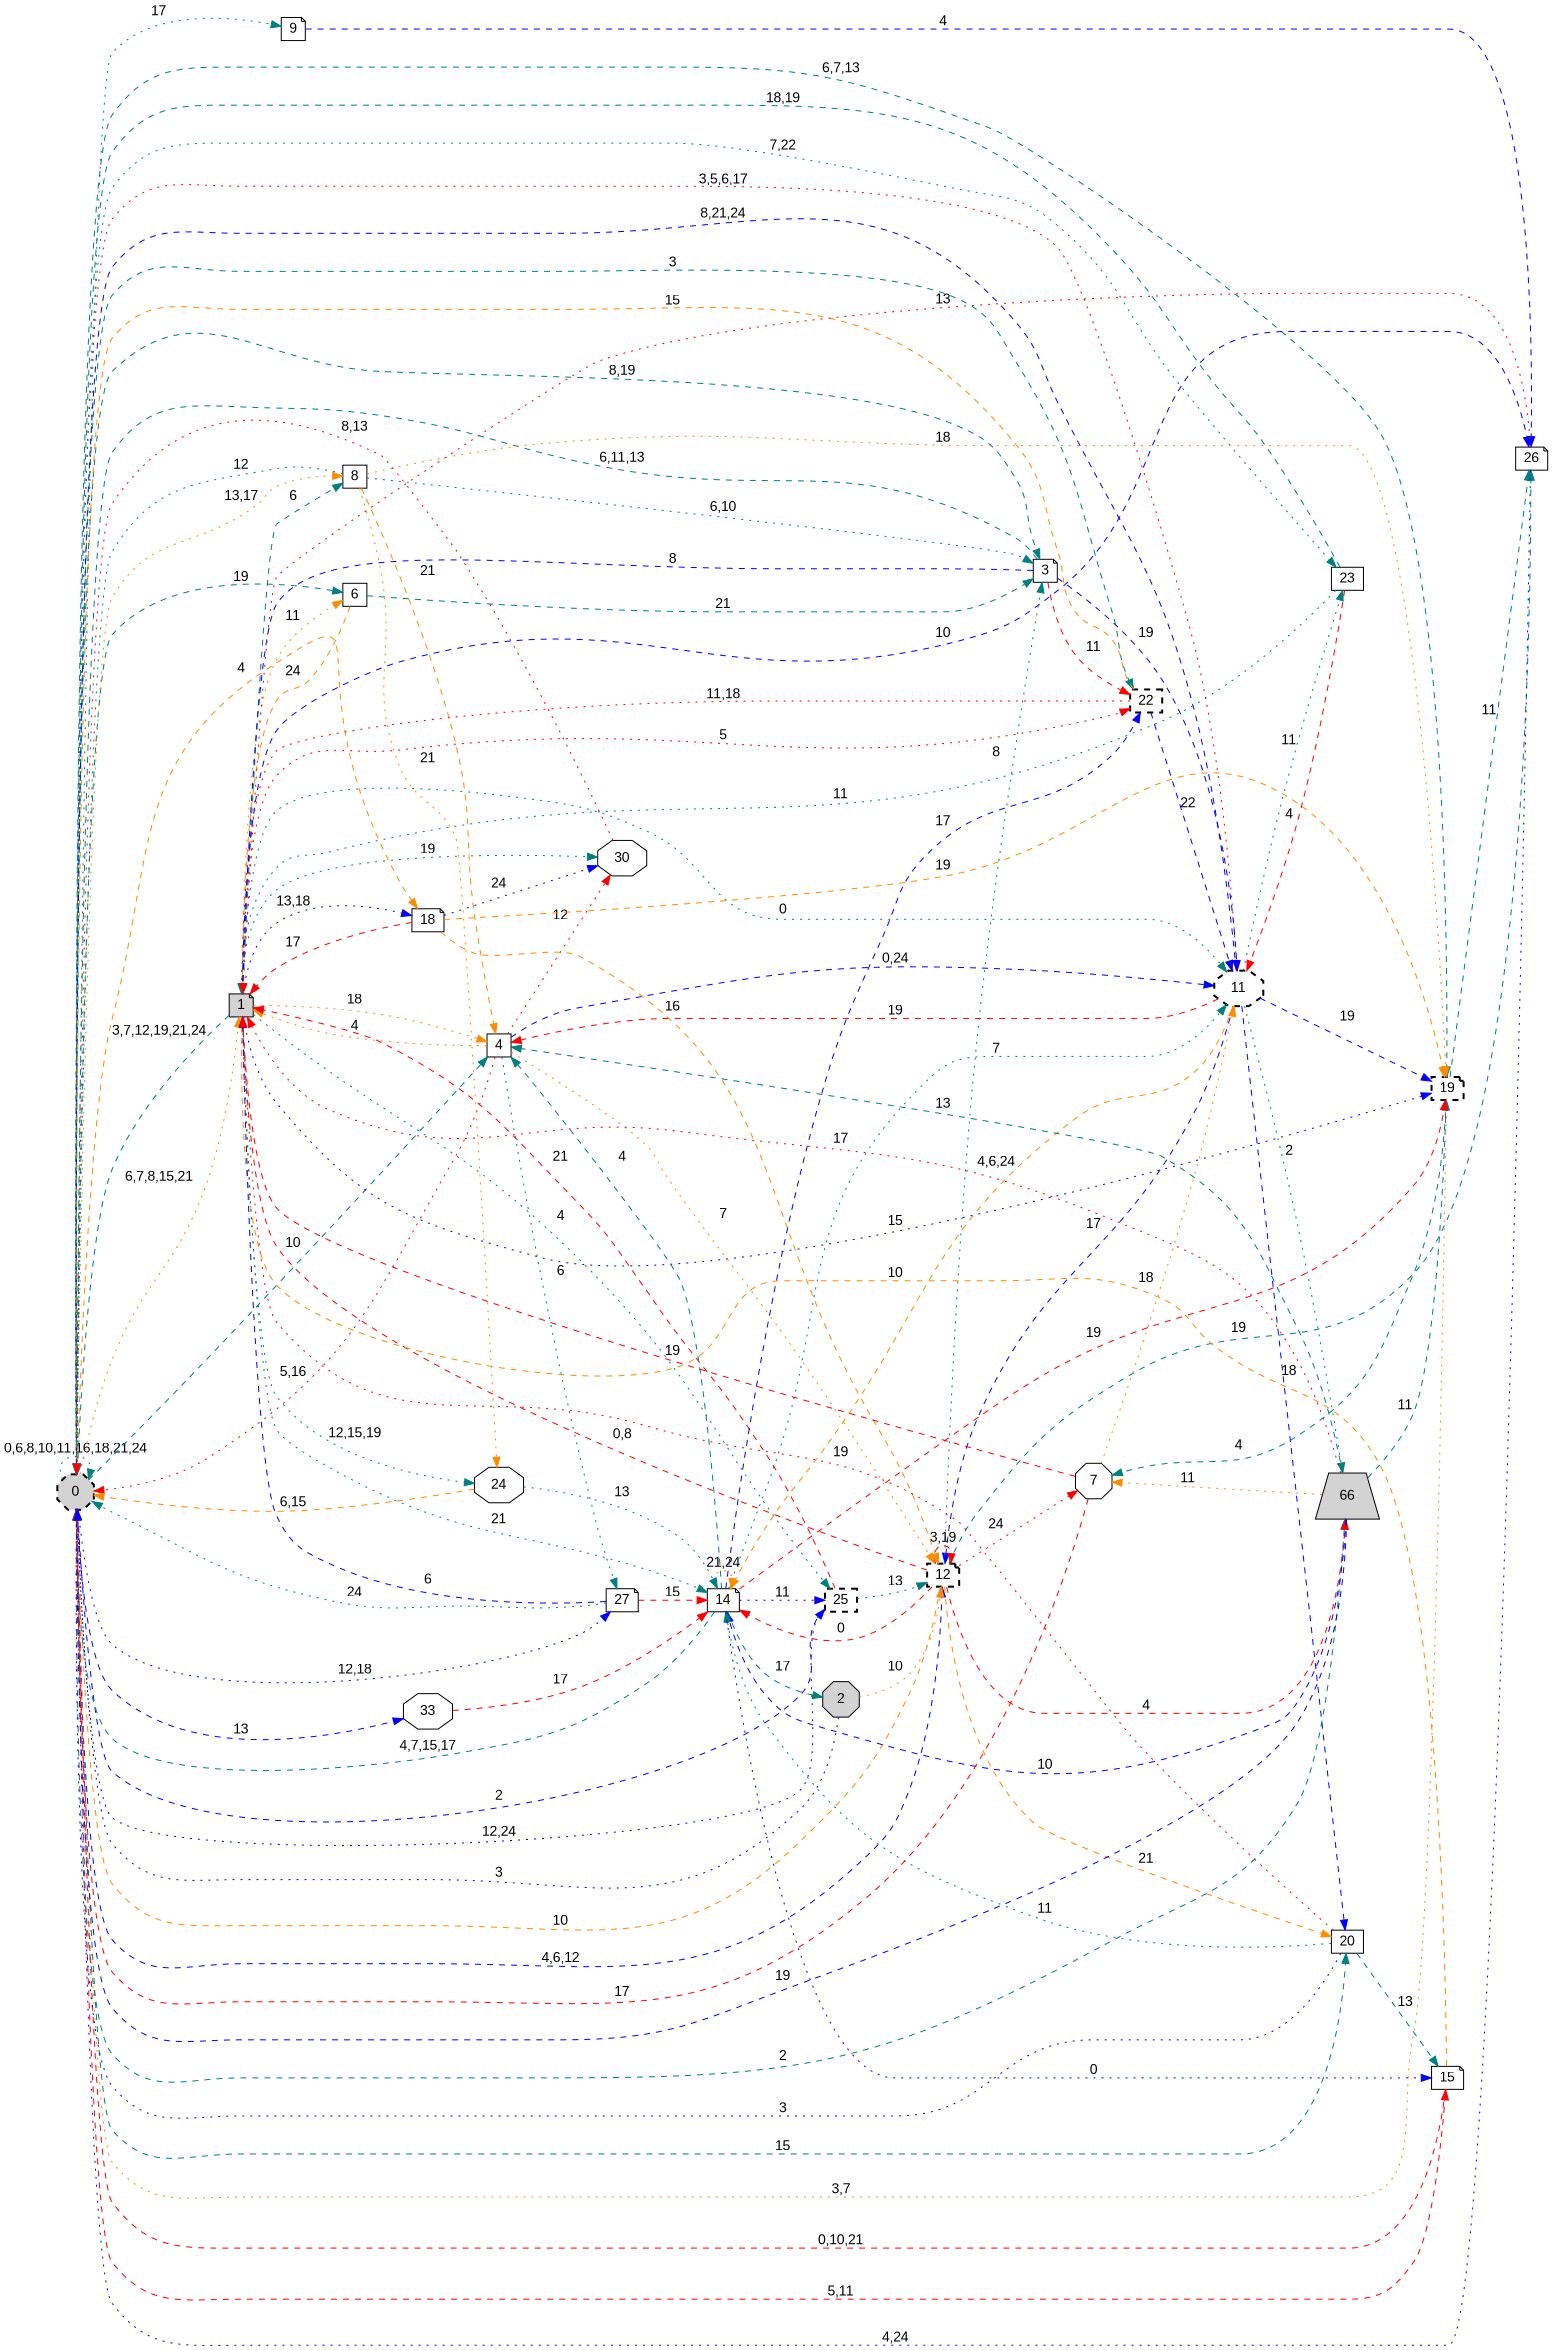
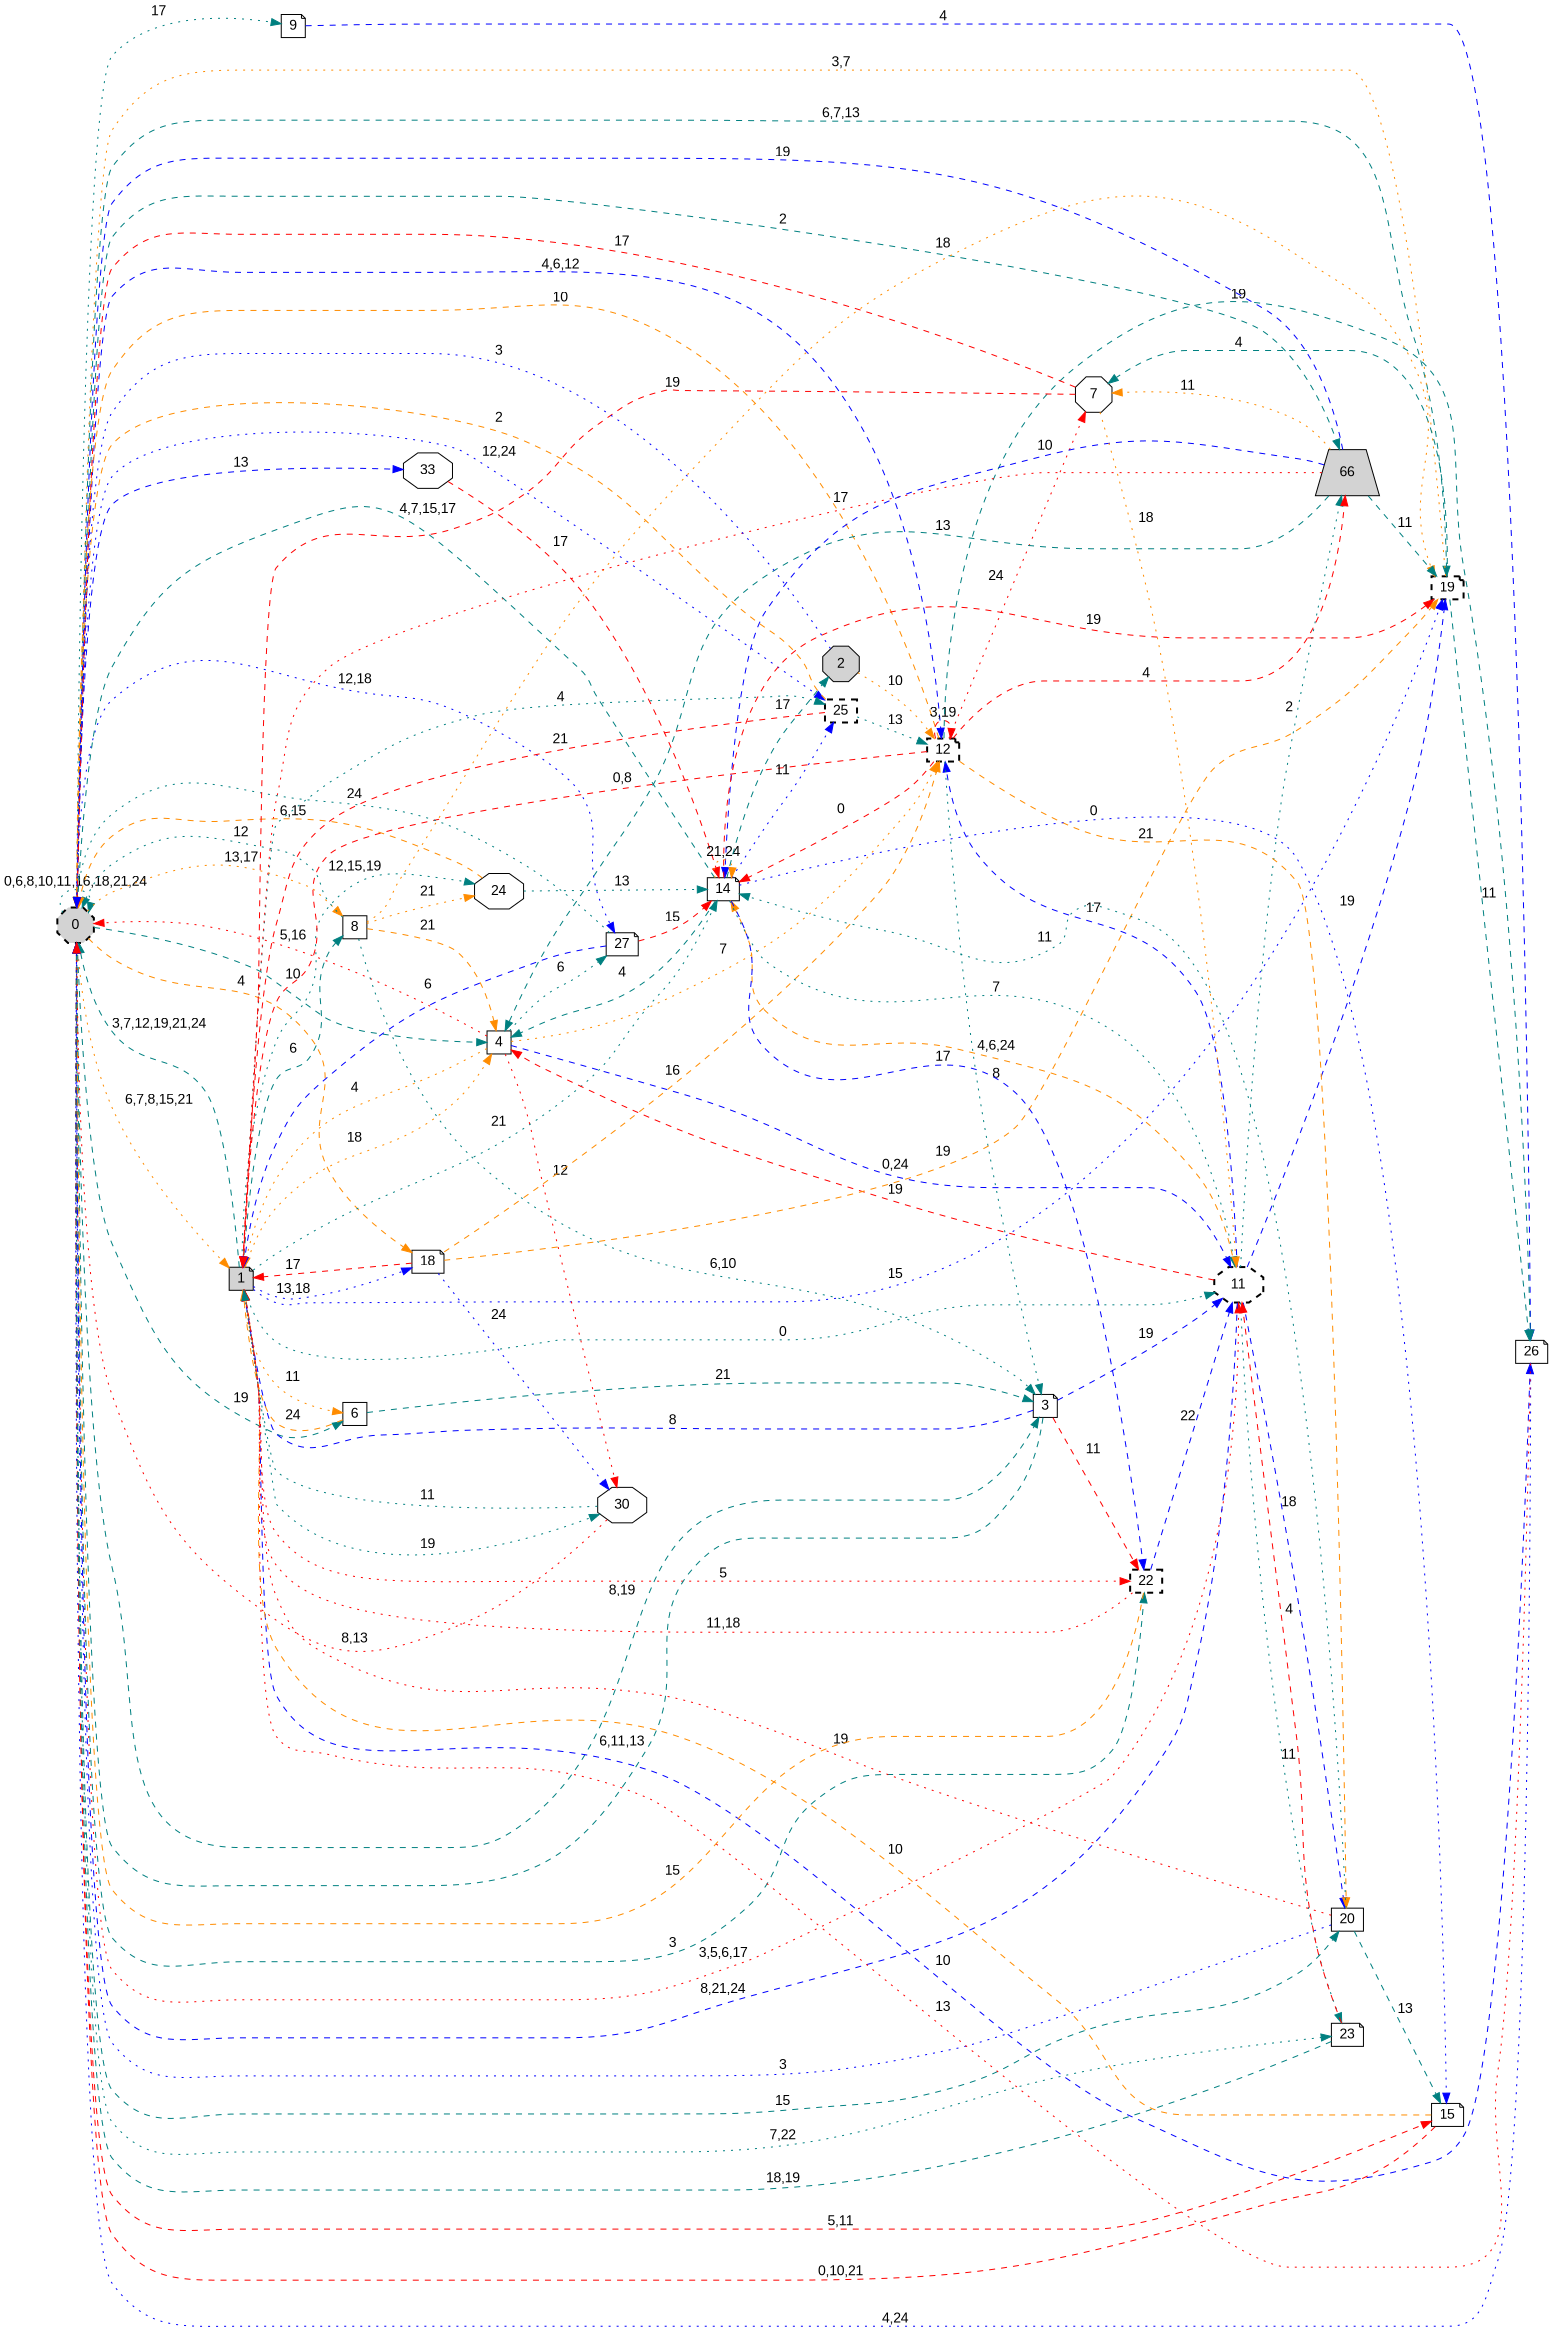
node "23": shape box -> note
edge "23" -> "1": now "30" -> "1"
edge "25" -> "0": color blue -> darkorange
